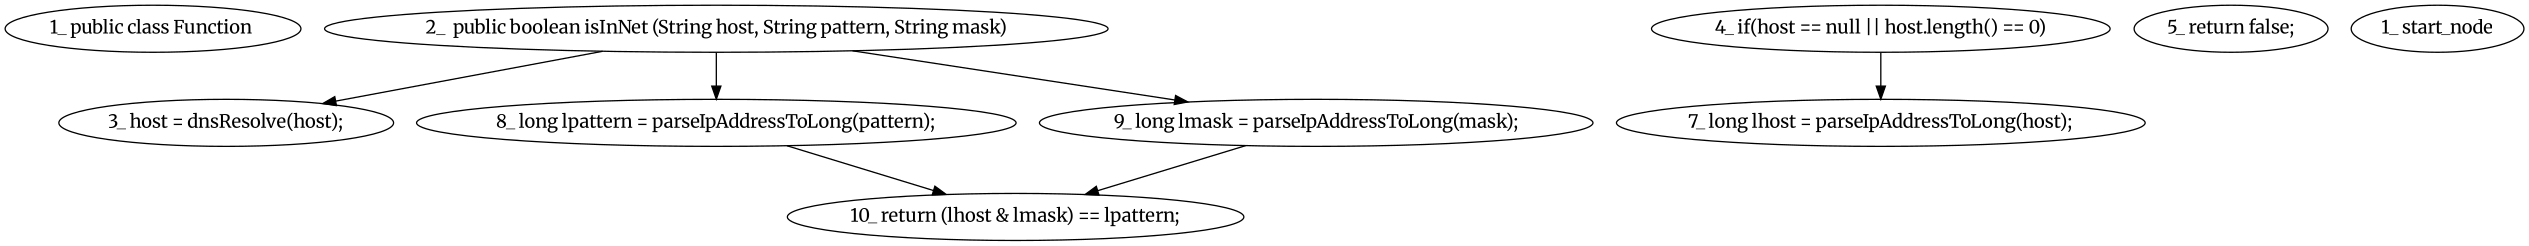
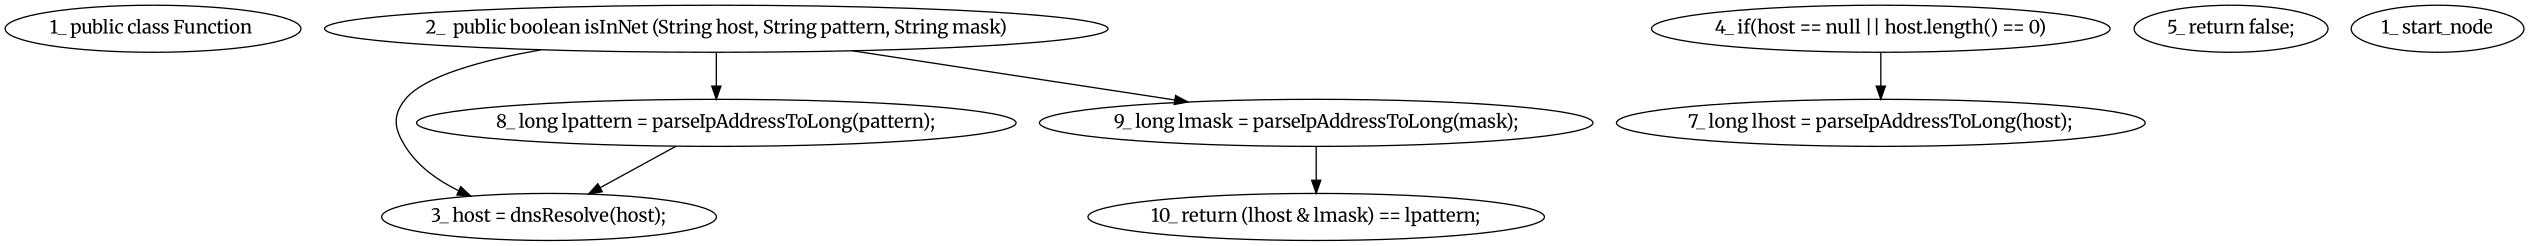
edge "8_ long lpattern = parseIpAddressToLong(pattern);" -> "10_ return (lhost & lmask) == lpattern;": now "8_ long lpattern = parseIpAddressToLong(pattern);" -> "3_ host = dnsResolve(host);"
